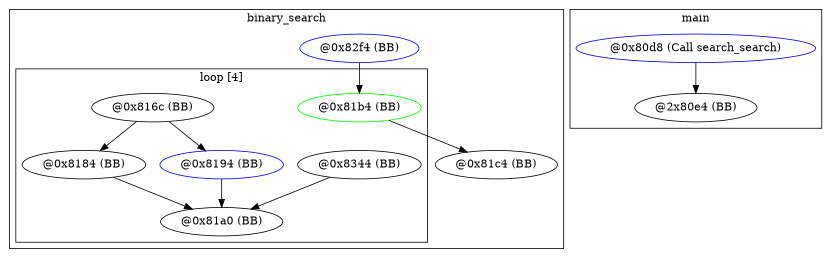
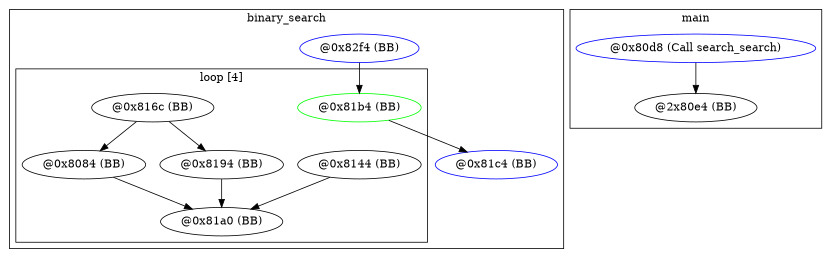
node "@0x8184 (BB)": label "@0x8184 (BB)" -> "@0x8084 (BB)"
node "@0x8194 (BB)": color blue -> black
node "@0x8344 (BB)": label "@0x8344 (BB)" -> "@0x8144 (BB)"
node "@0x81c4 (BB)": color black -> blue
